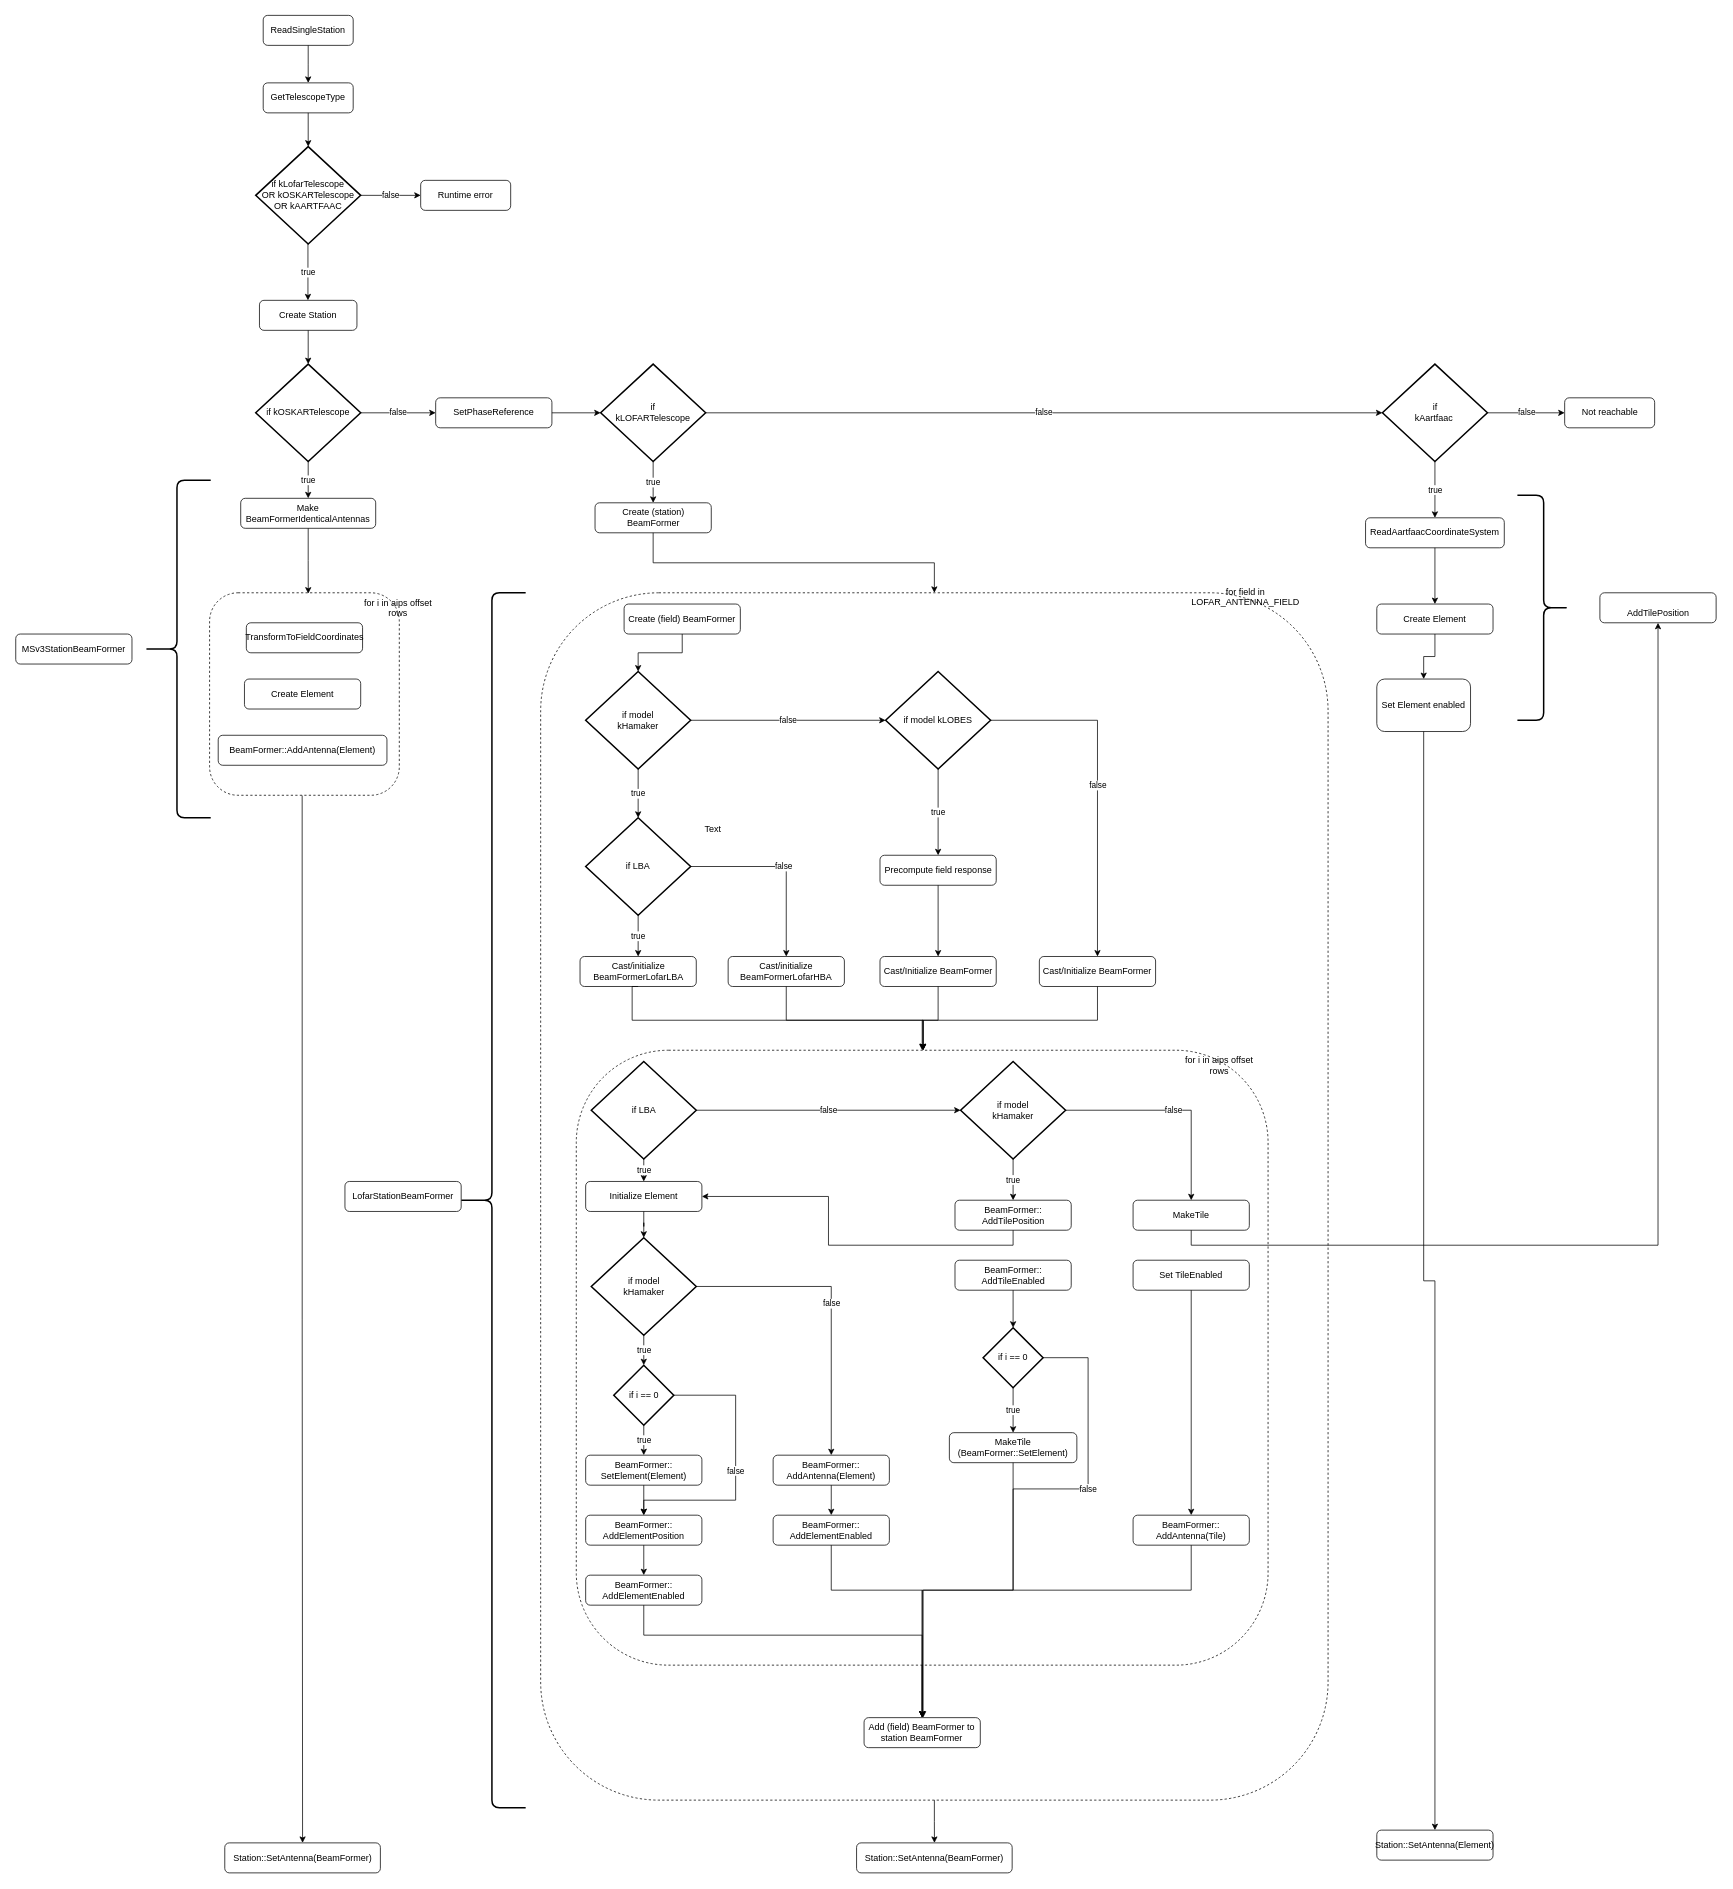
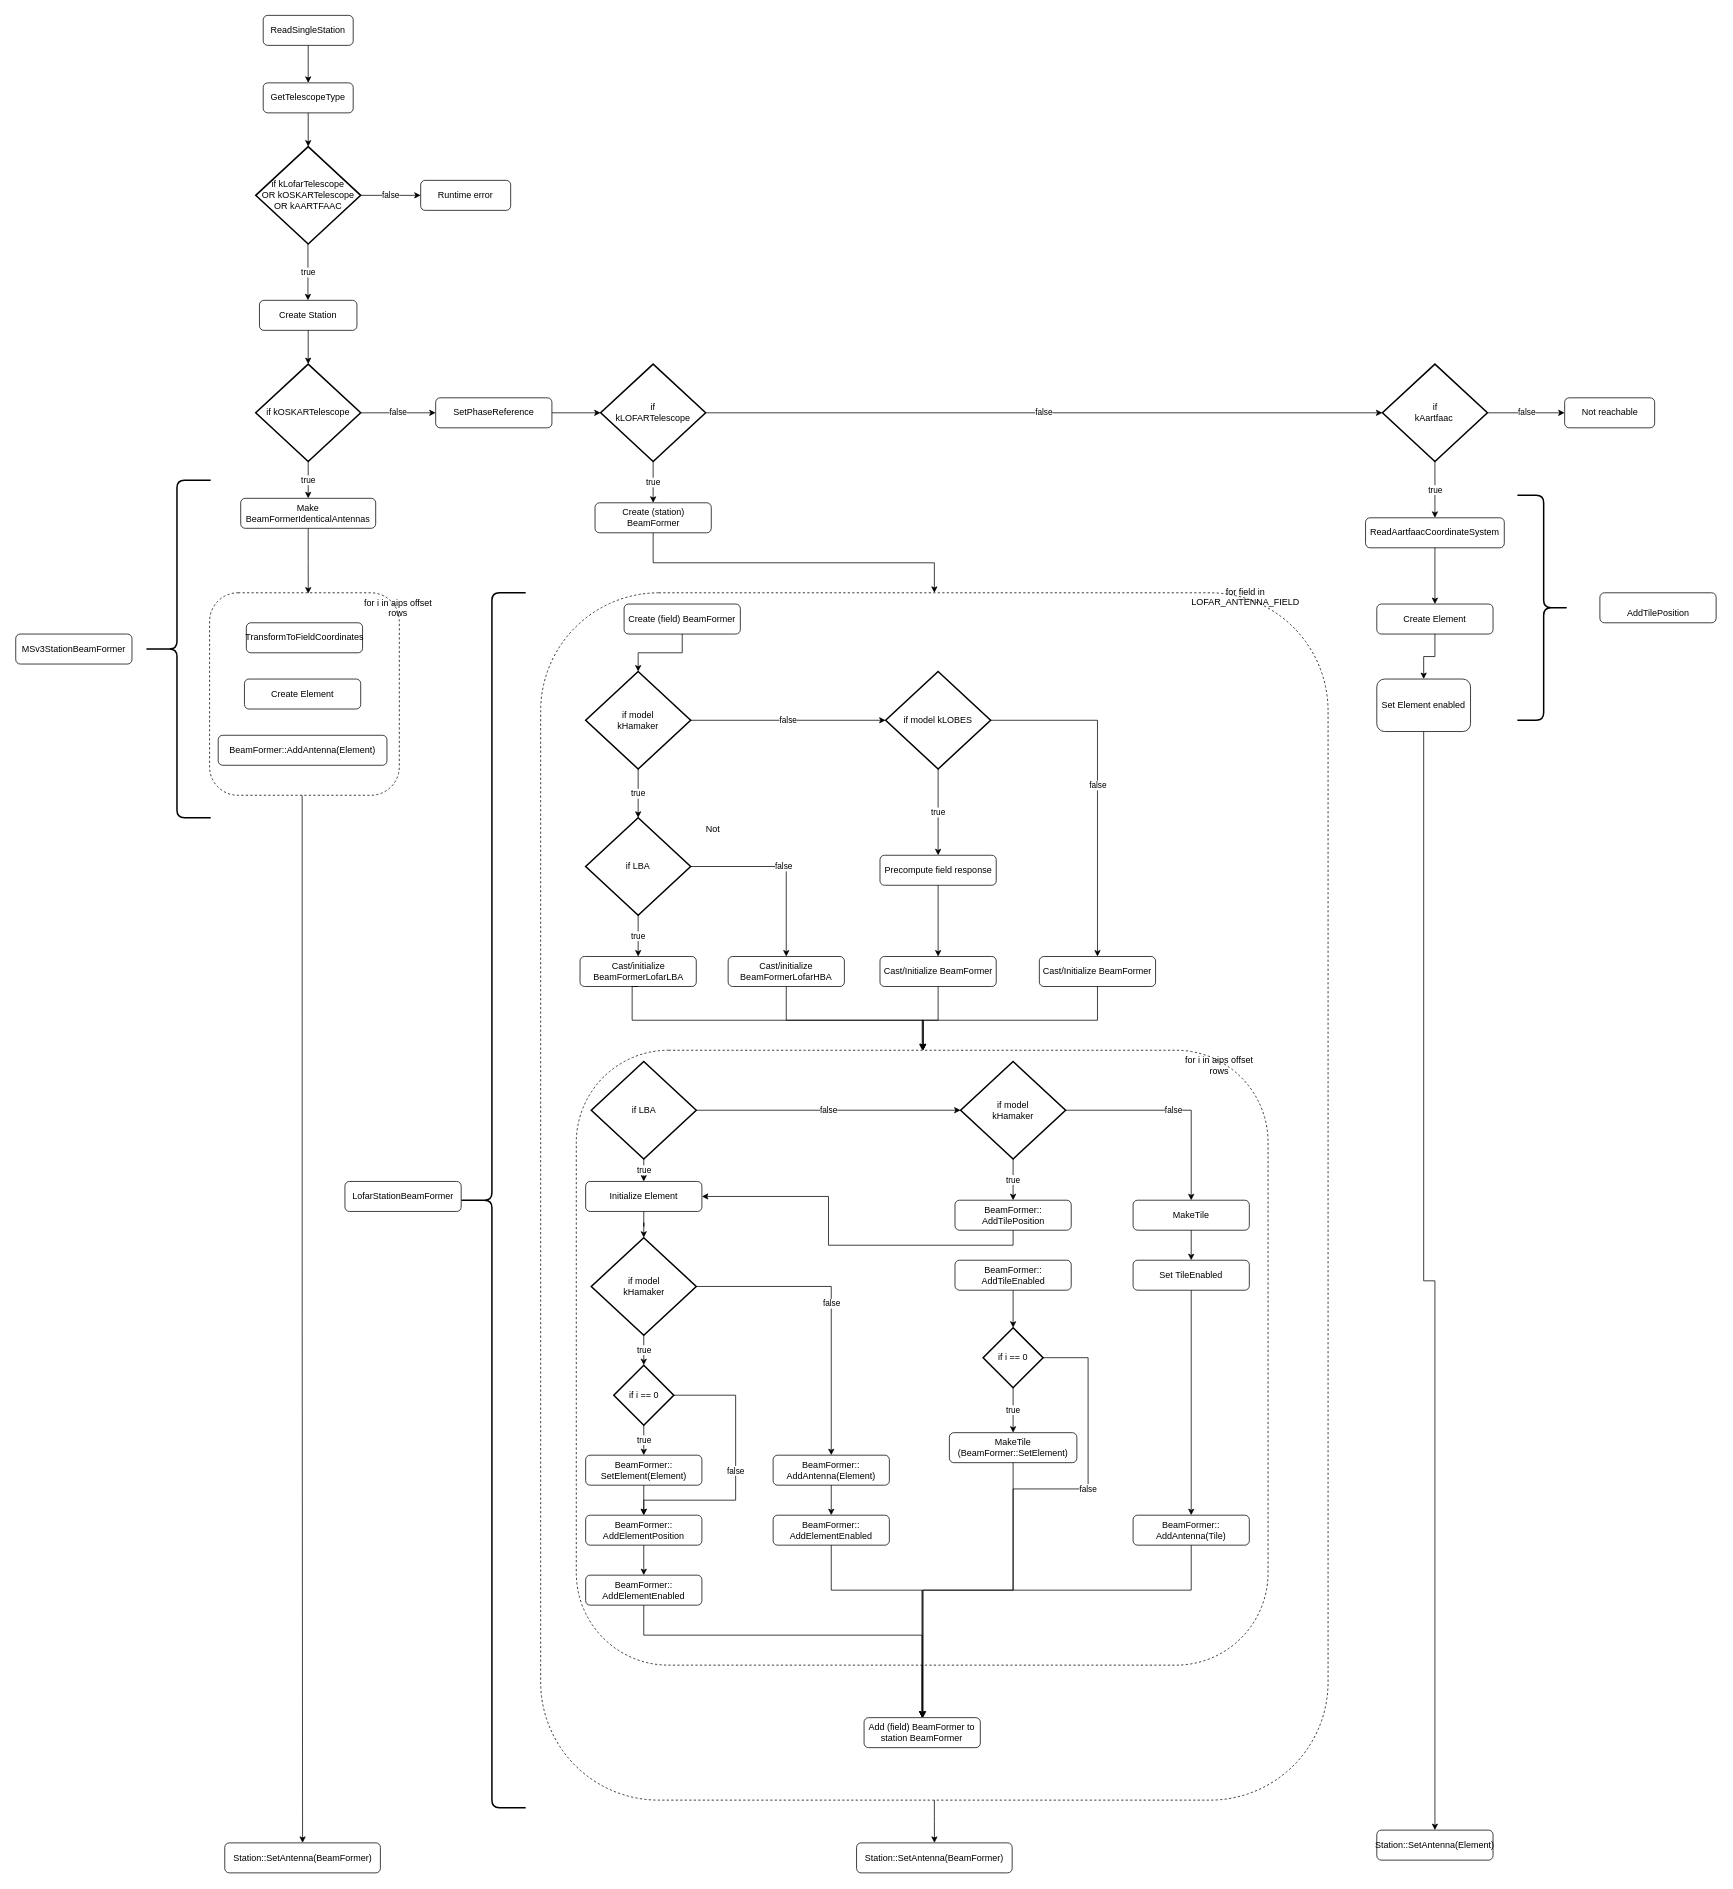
node "Text": label "Text" -> "Not"
edge "MakeTile" -> "AddTilePosition": now "MakeTile" -> "Set TileEnabled"
